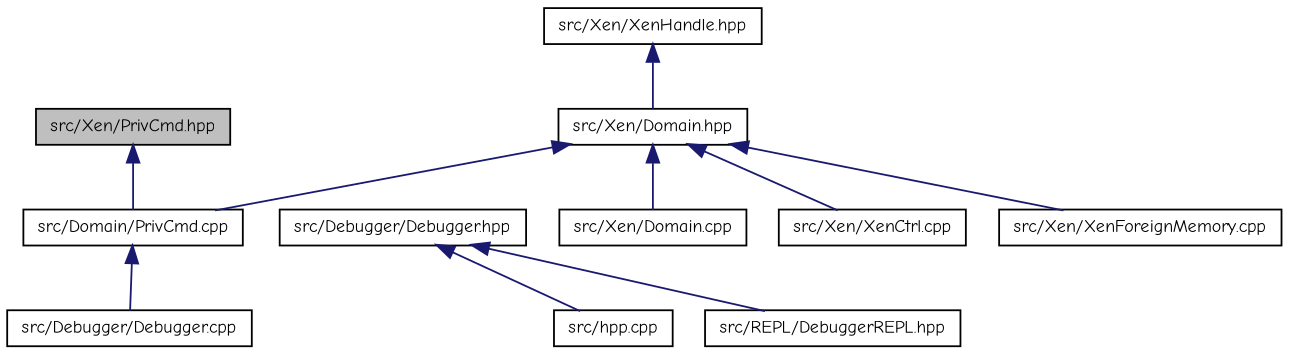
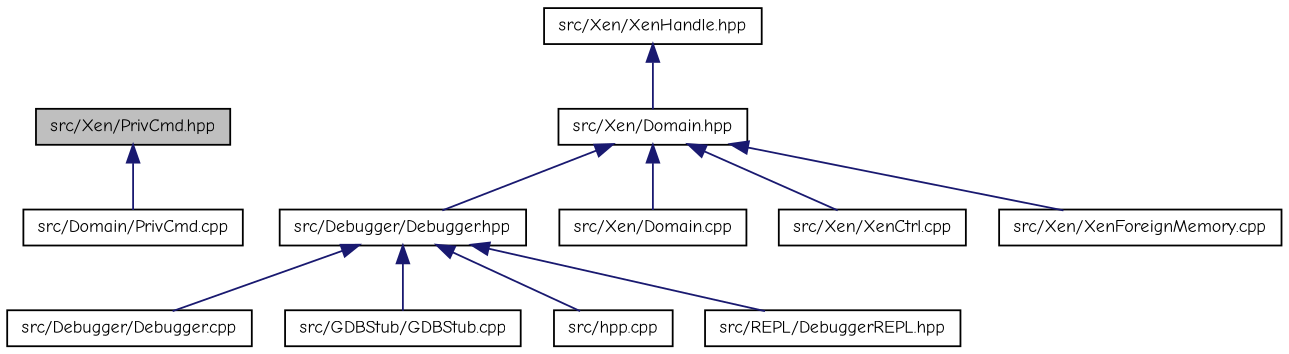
edge "src/Domain/PrivCmd.cpp" -> "src/Xen/Domain.hpp": now "src/Debugger/Debugger.hpp" -> "src/Xen/Domain.hpp"
edge "src/Debugger/Debugger.cpp" -> "src/Domain/PrivCmd.cpp": now "src/Debugger/Debugger.cpp" -> "src/Debugger/Debugger.hpp"
node "src/GDBStub/GDBStub.cpp": added
